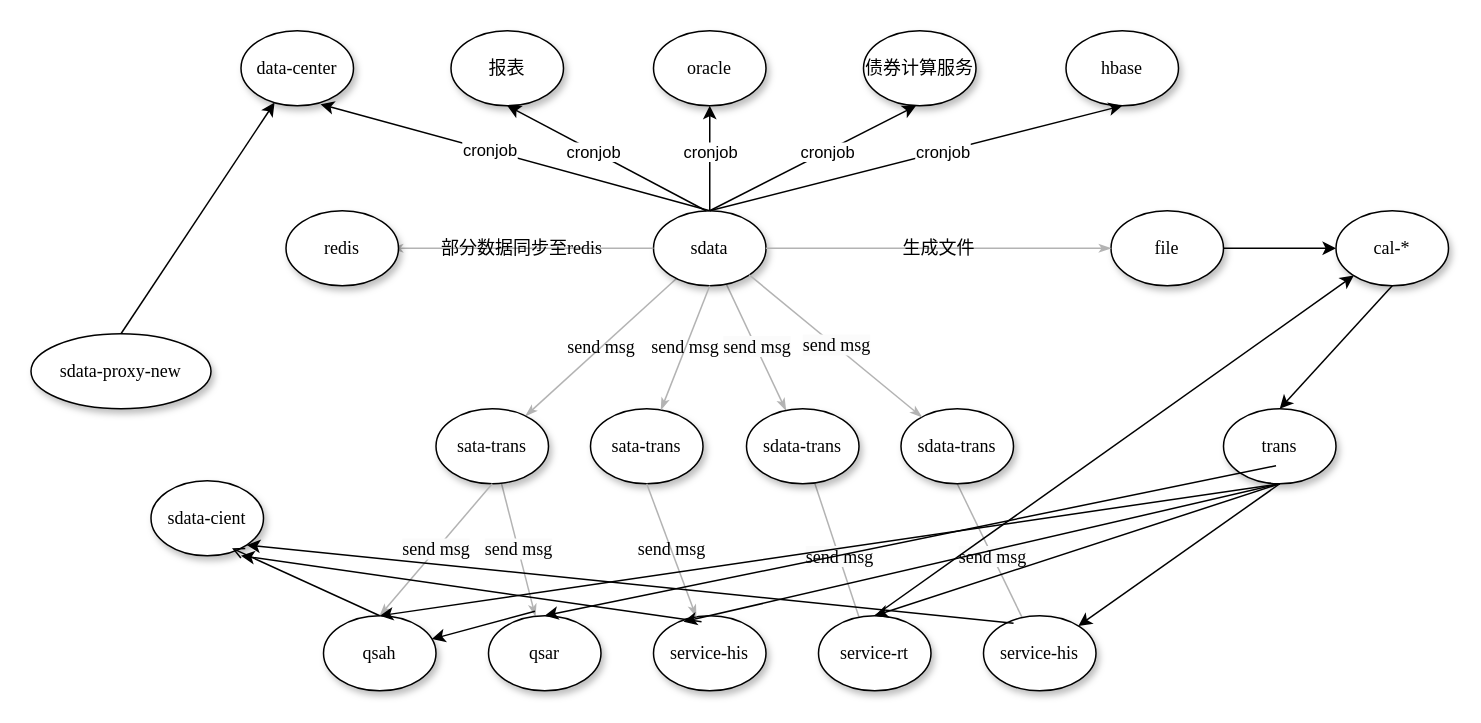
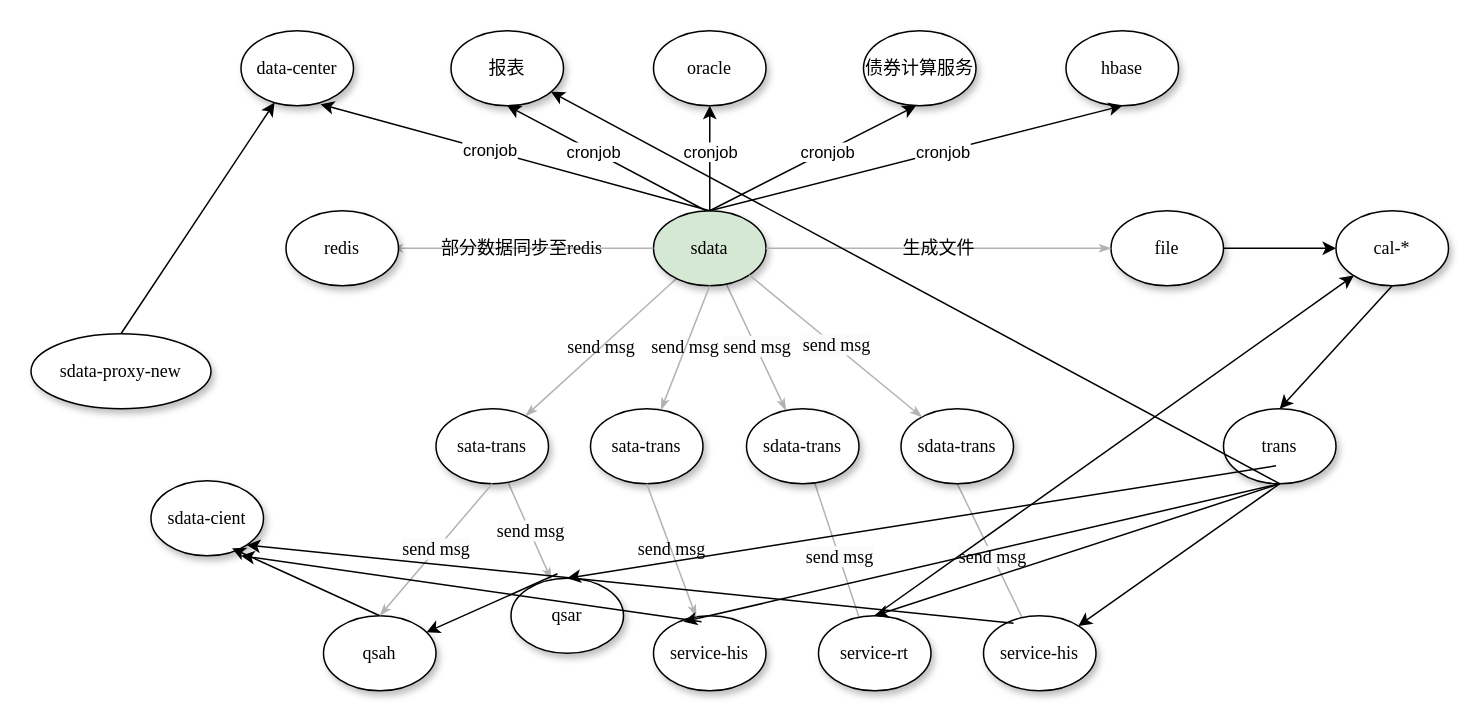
node "sdata": fillcolor #ffffff -> #d5e8d4
edge "qsah" -> "sdata-cient": arrowhead open -> classic
edge "trans" -> "qsah": now "trans" -> "报表"
node "qsar": moved (545, 653) -> (567, 616)
